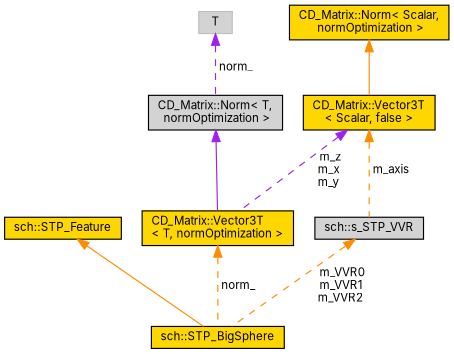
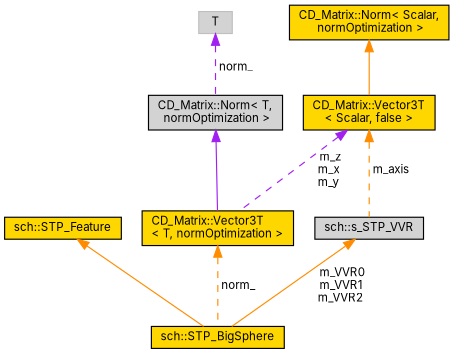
edge "sch::STP_BigSphere" -> "sch::s_STP_VVR": style dashed -> solid
